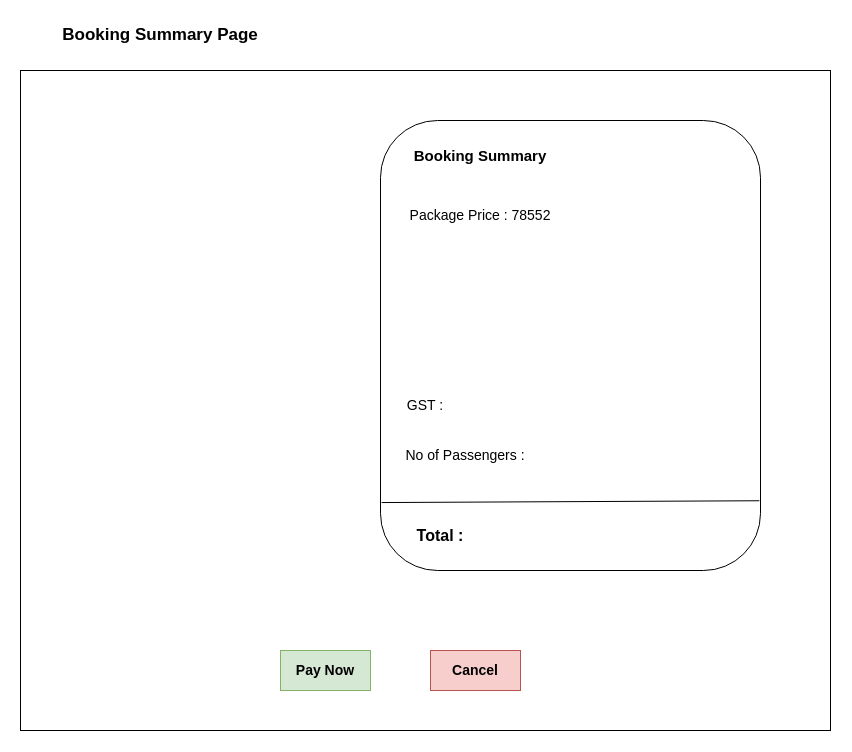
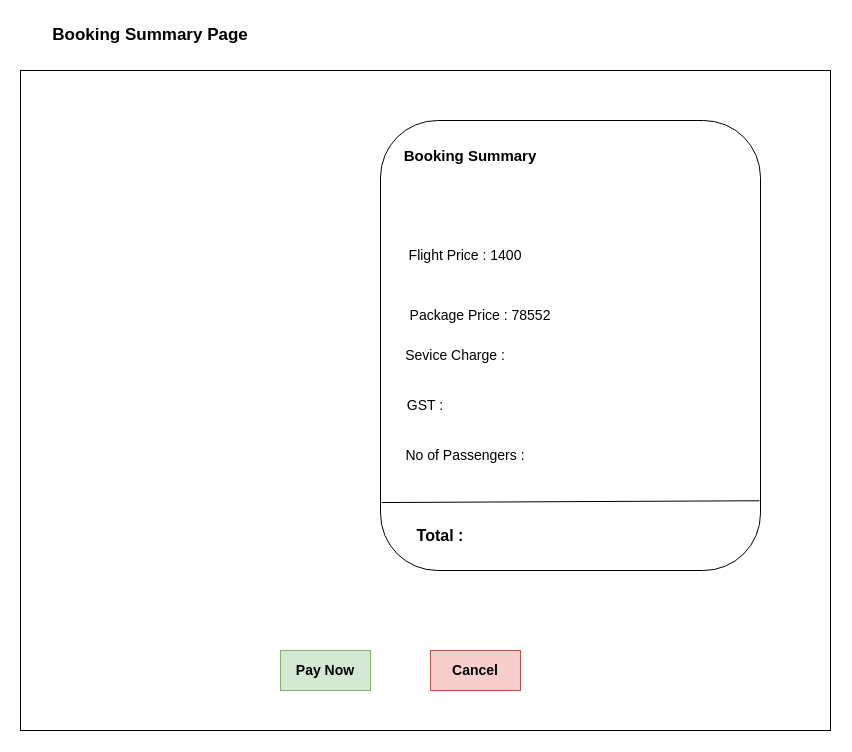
node "Booking Summary Page": moved (161, 36) -> (151, 36)
node "Booking Summary": moved (481, 156) -> (471, 156)
node "Package Price : 78552": moved (481, 216) -> (481, 316)
node "Flight Price : 1400": added
node "Sevice Charge :": added
